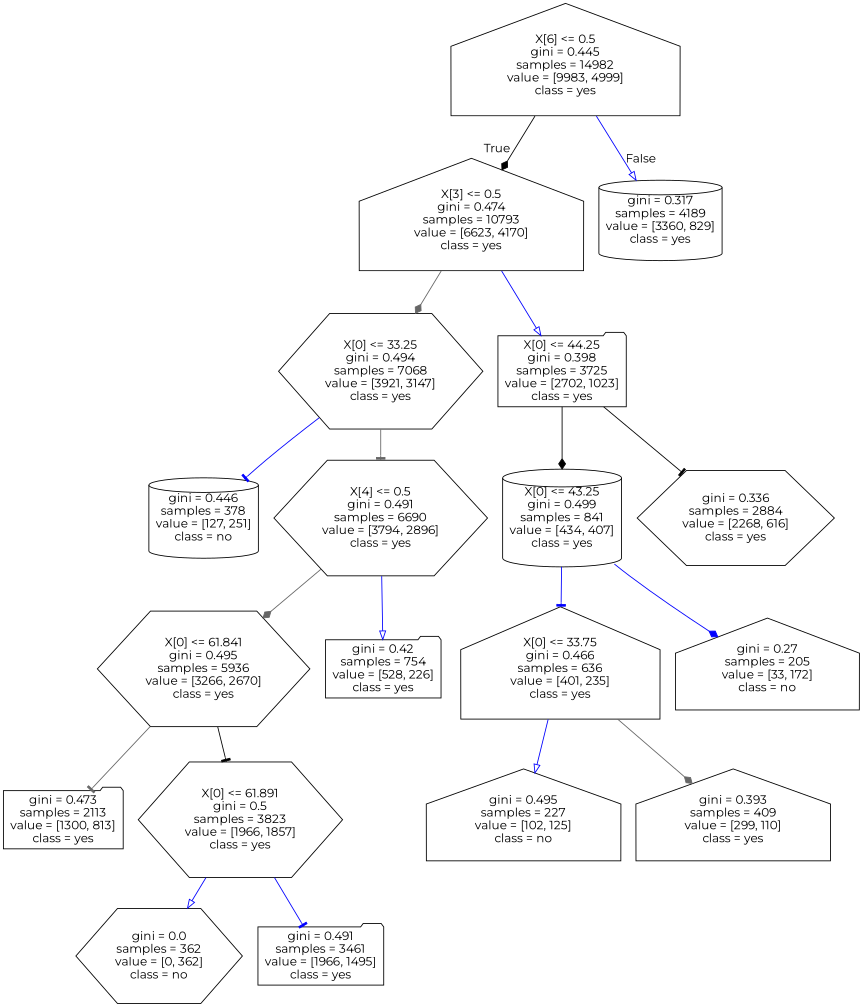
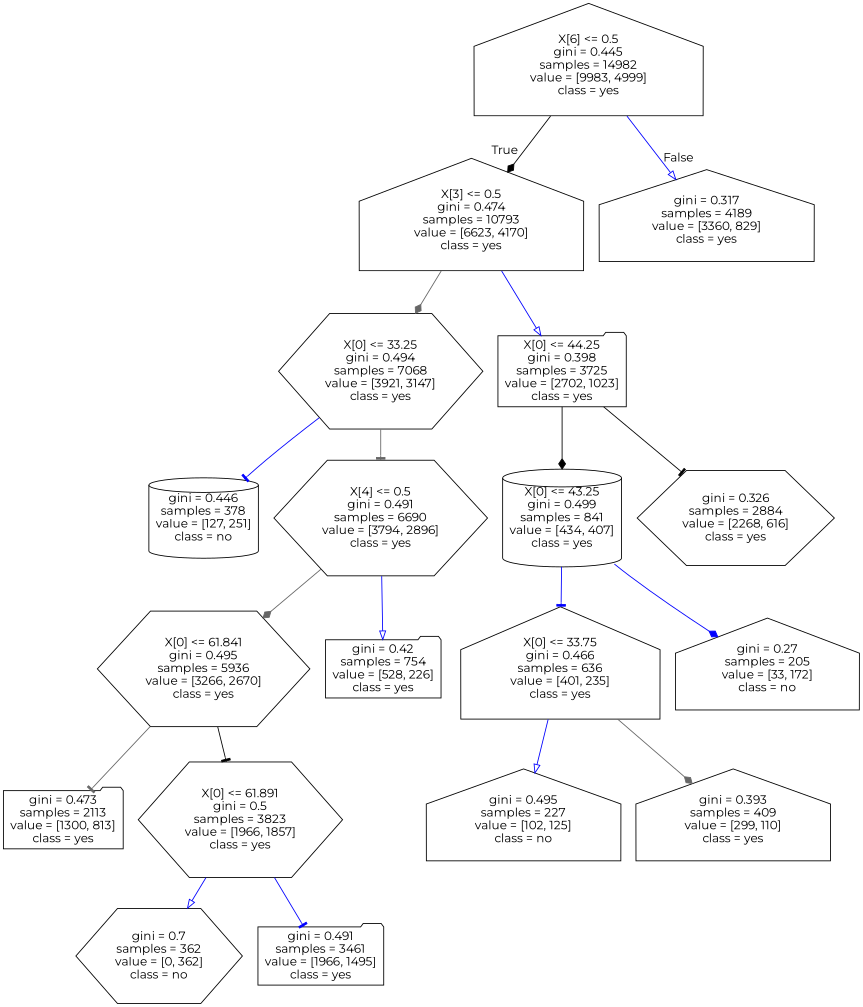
node "gini = 0.317 samples = 4189 value = [3360, 829] class = yes": shape cylinder -> house
node "gini = 0.336 samples = 2884 value = [2268, 616] class = yes": label "gini = 0.336 samples = 2884 value = [2268, 616] class = yes" -> "gini = 0.326 samples = 2884 value = [2268, 616] class = yes"
node "gini = 0.0 samples = 362 value = [0, 362] class = no": label "gini = 0.0 samples = 362 value = [0, 362] class = no" -> "gini = 0.7 samples = 362 value = [0, 362] class = no"
